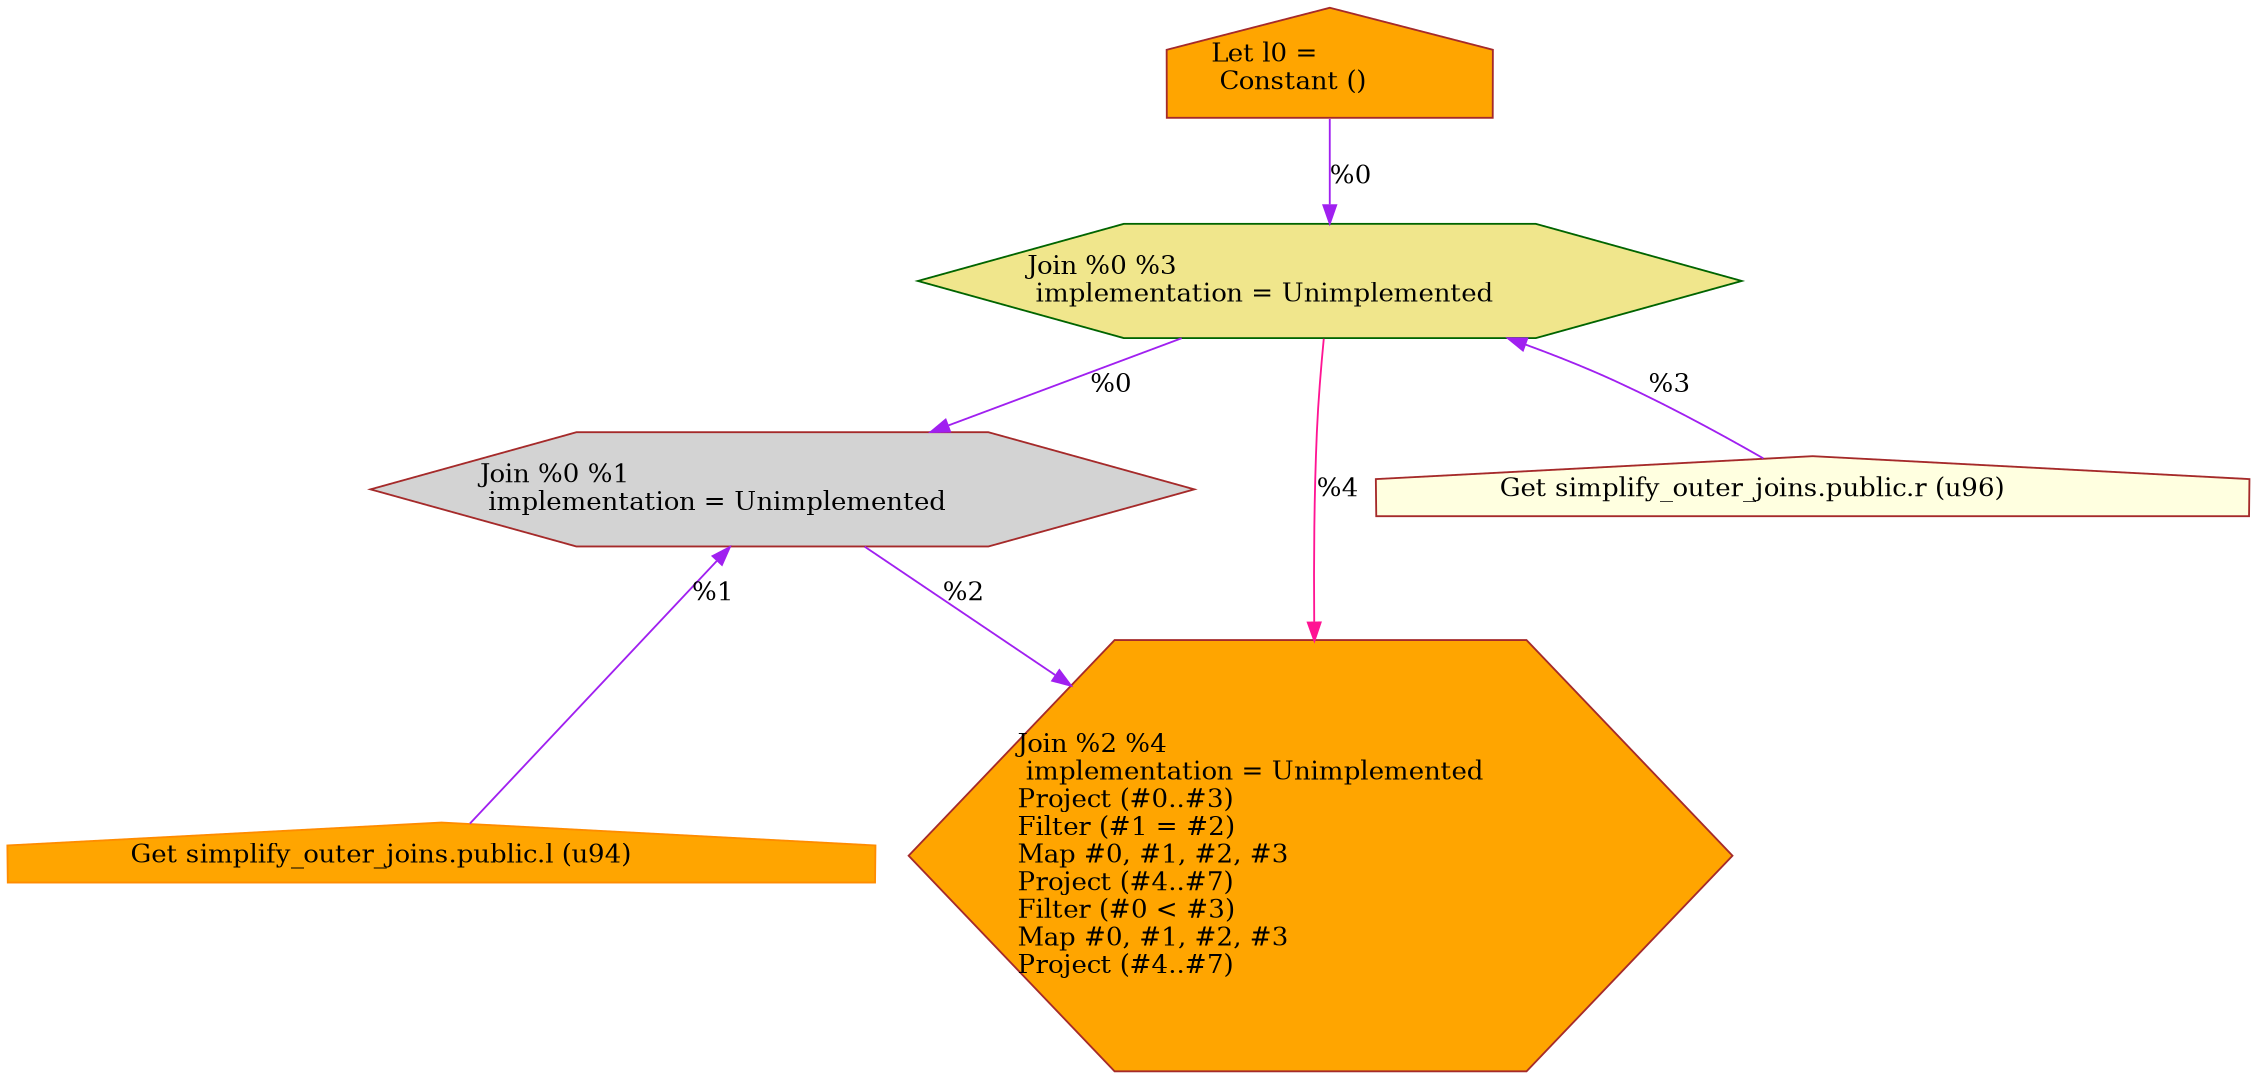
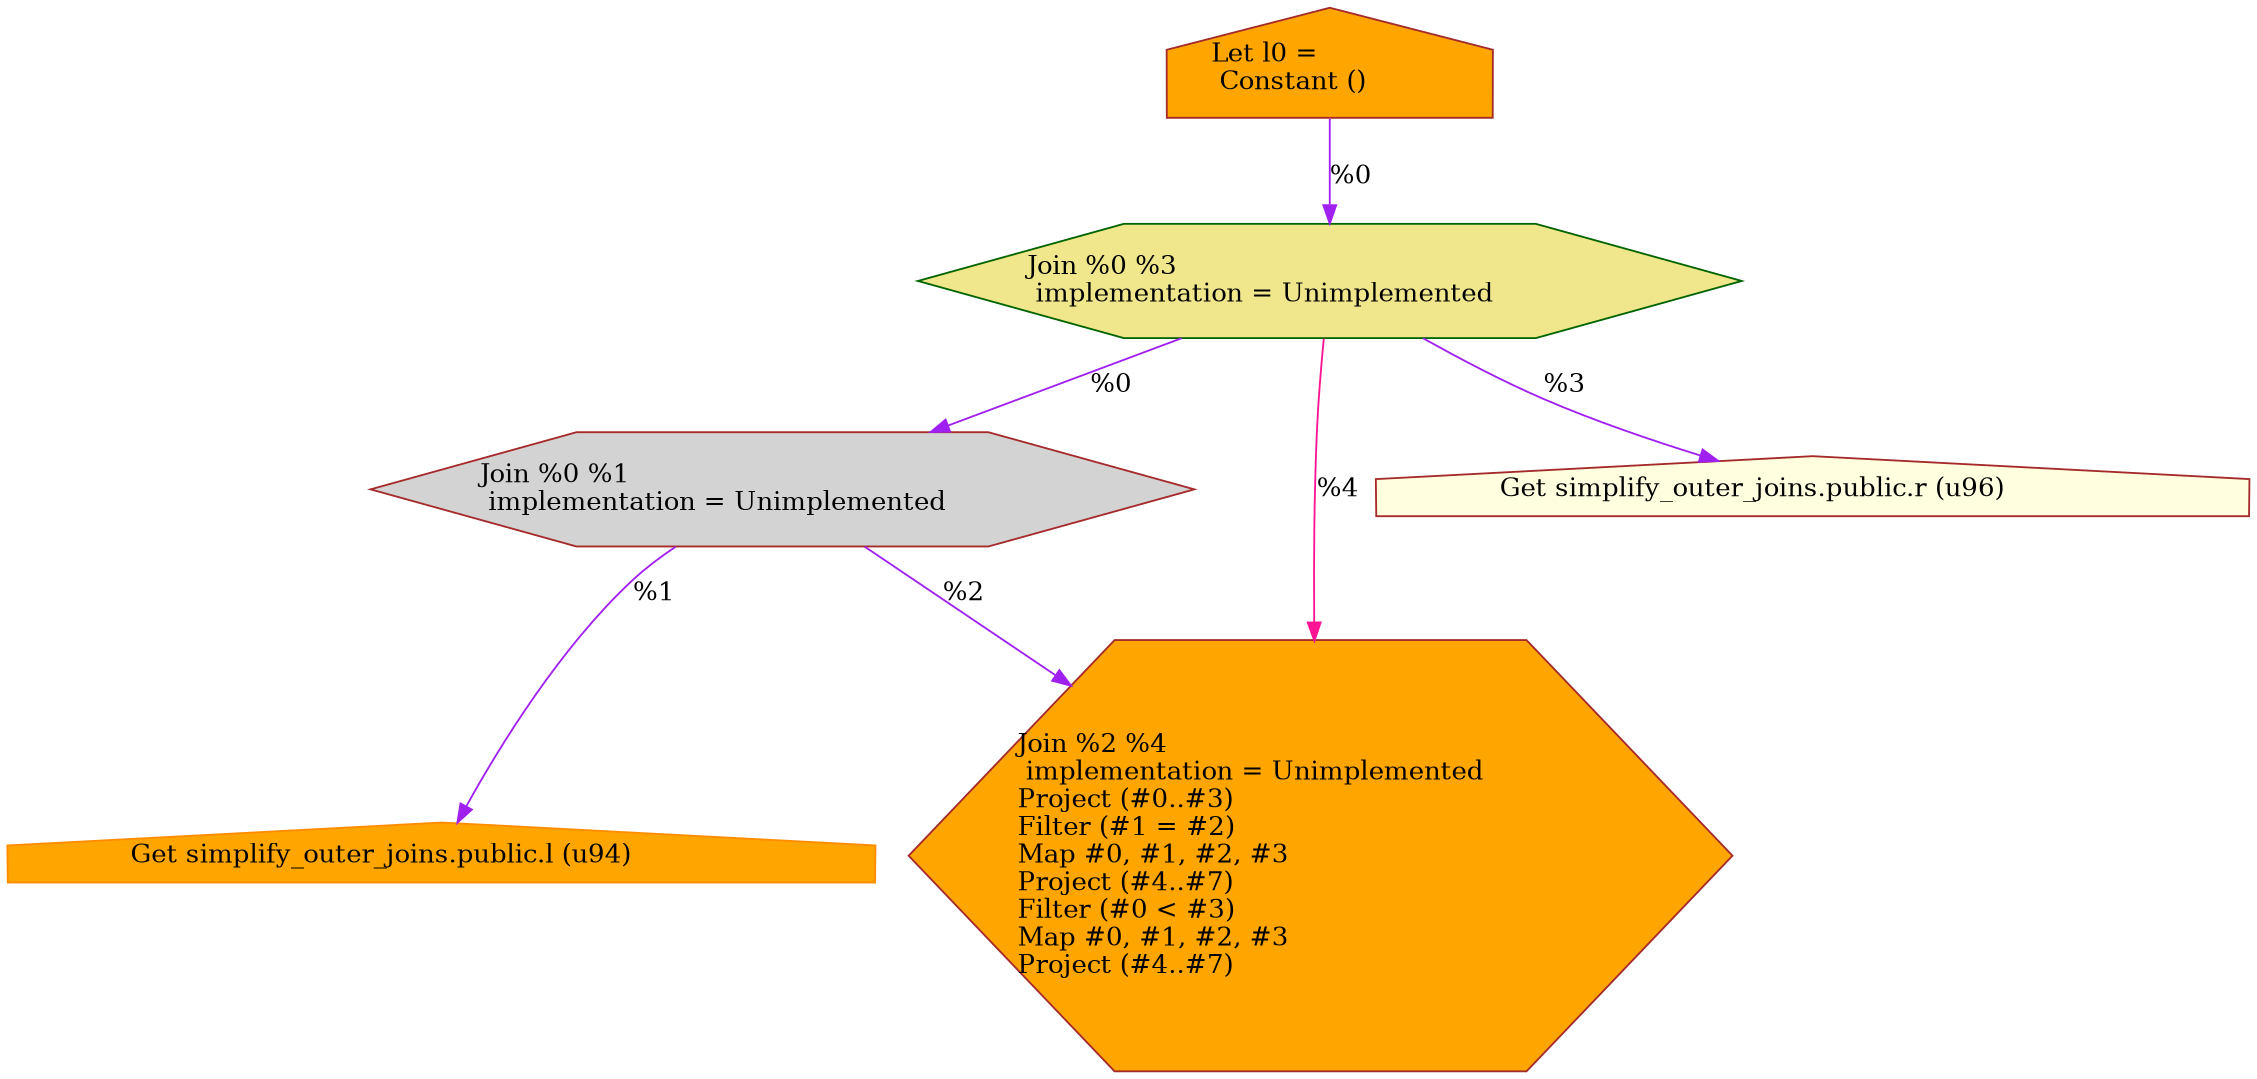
edge "Get simplify_outer_joins.public.r (u96)" -> "Join %0 %3 implementation = Unimplemented": reversed
edge "Get simplify_outer_joins.public.l (u94)" -> "Join %0 %1 implementation = Unimplemented": reversed
